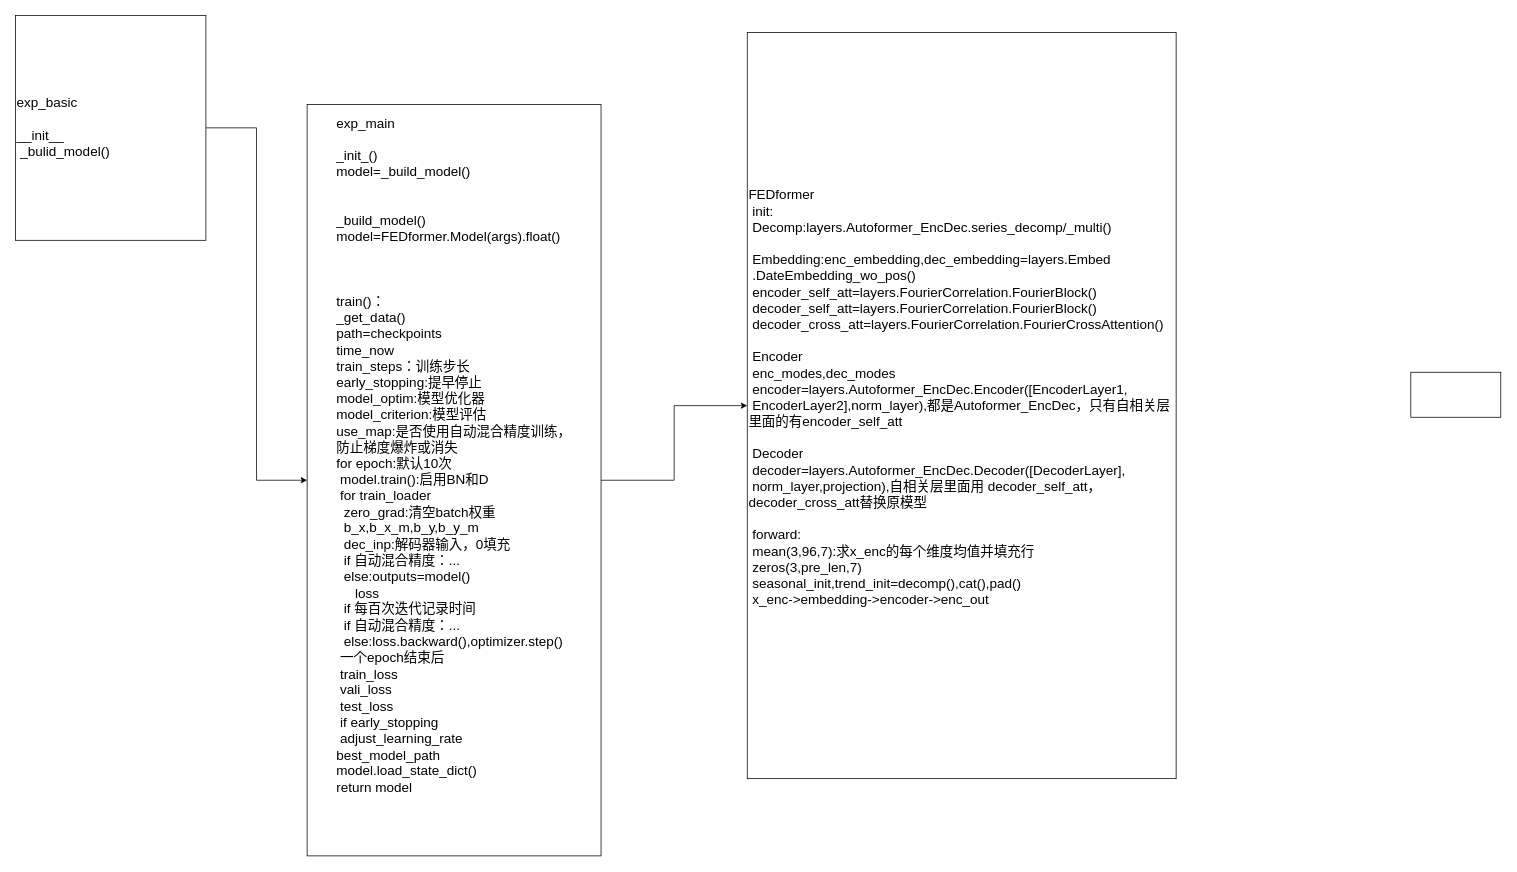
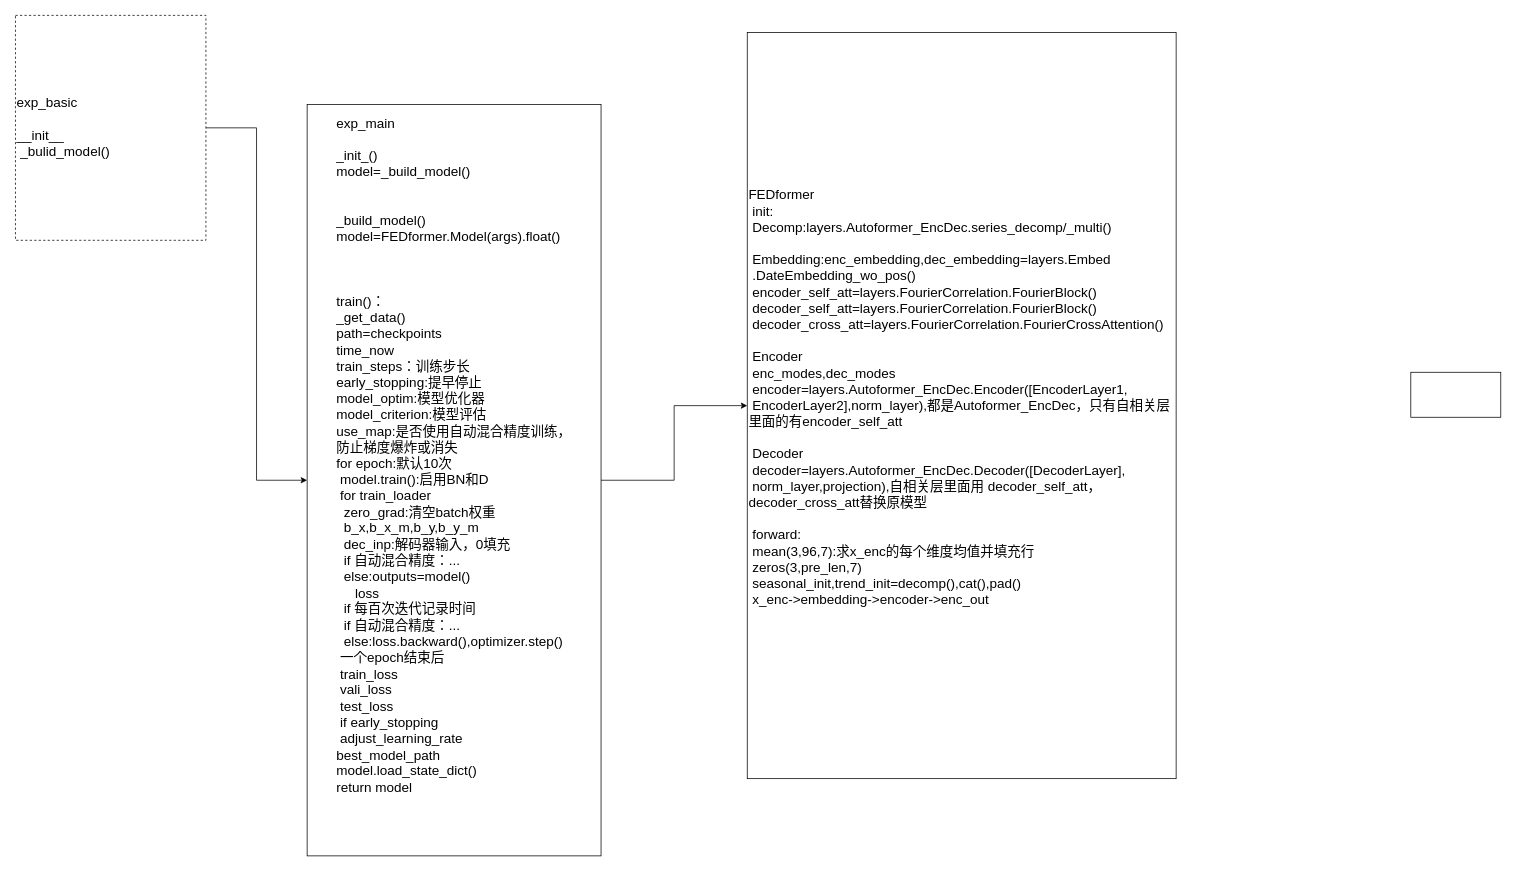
node "exp_basic __init__ _bulid_model()": style solid -> dashed
